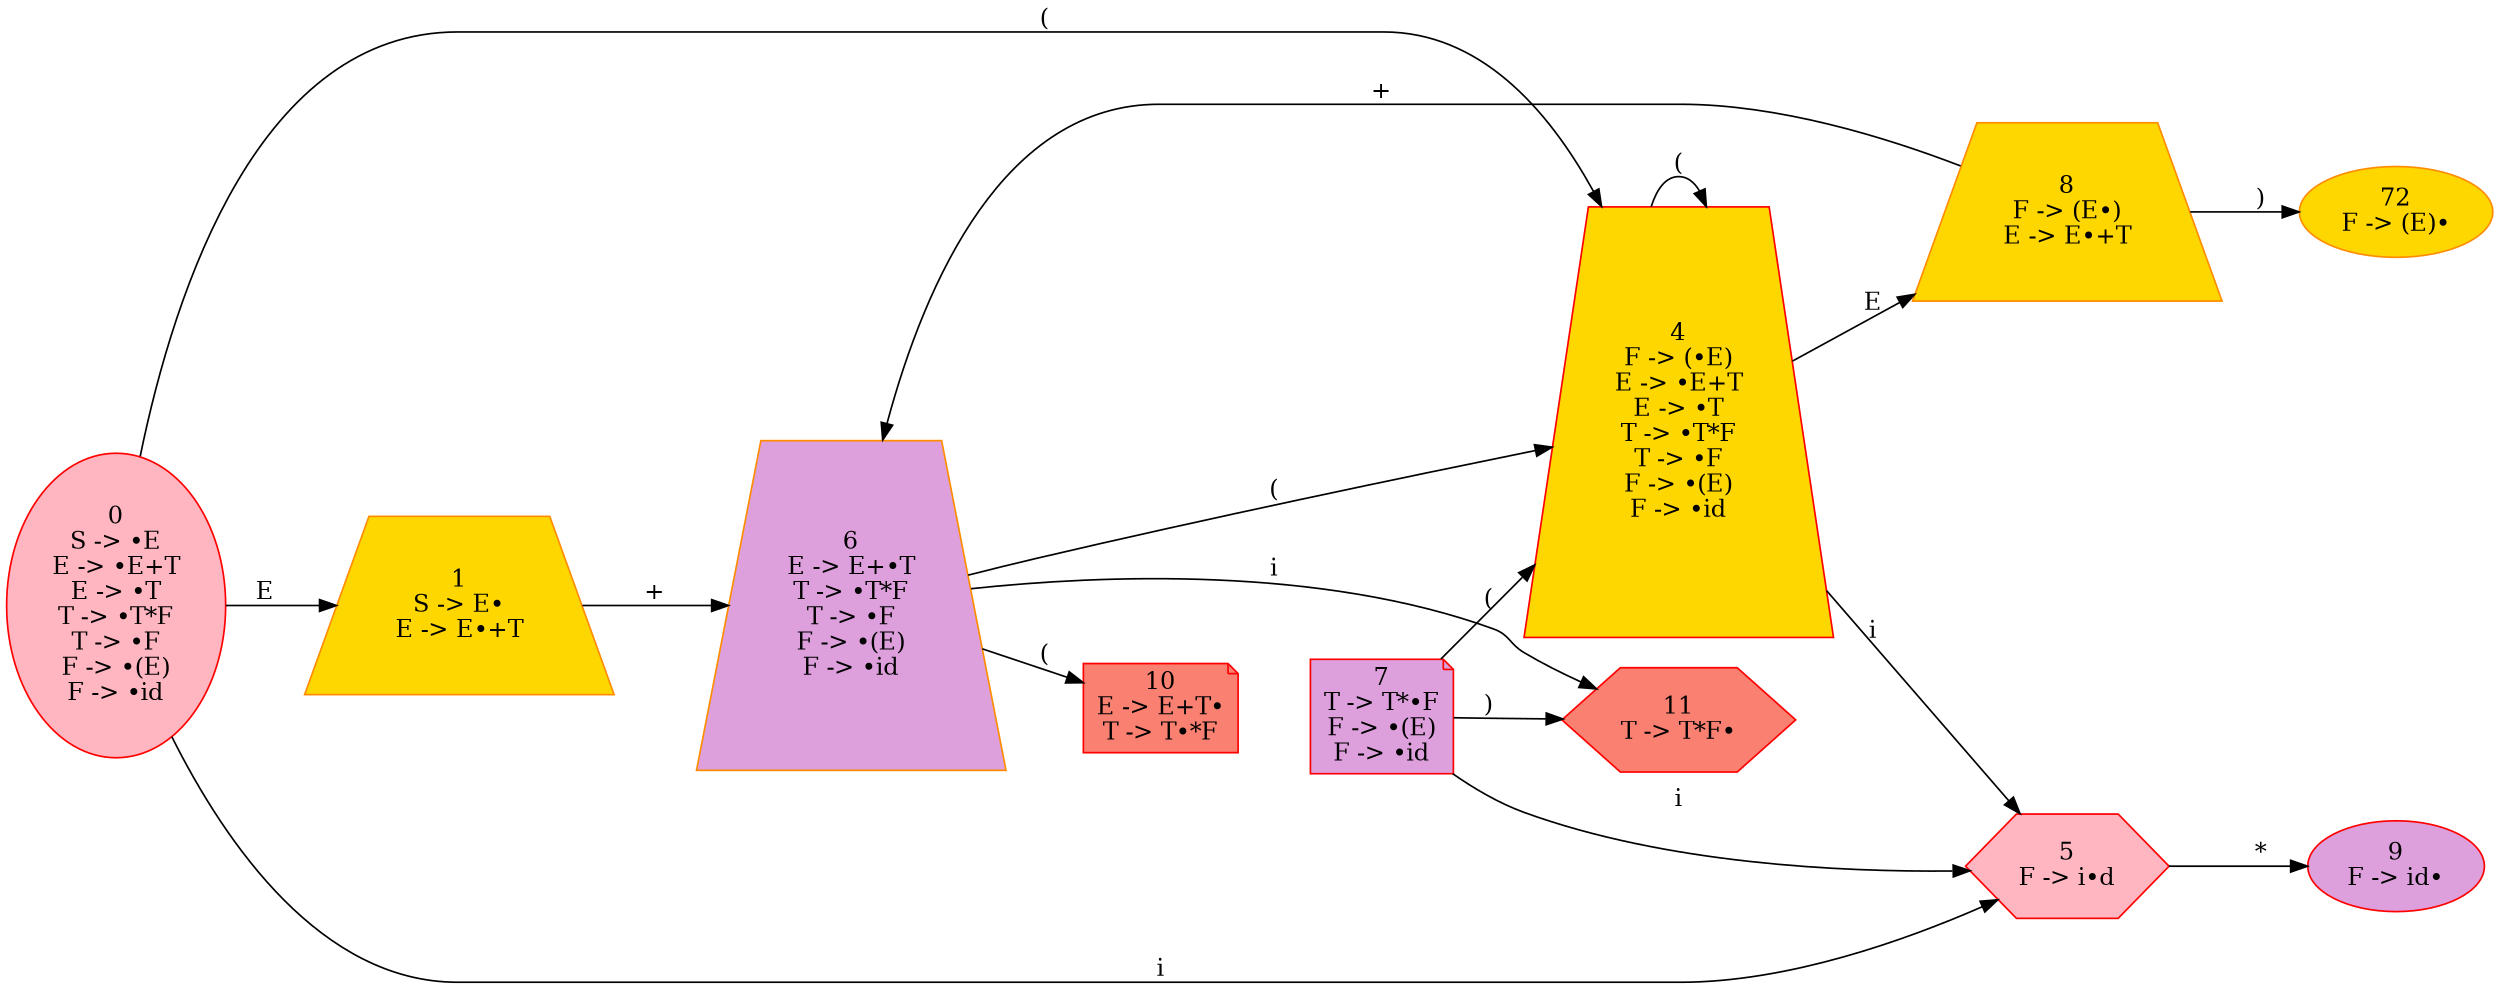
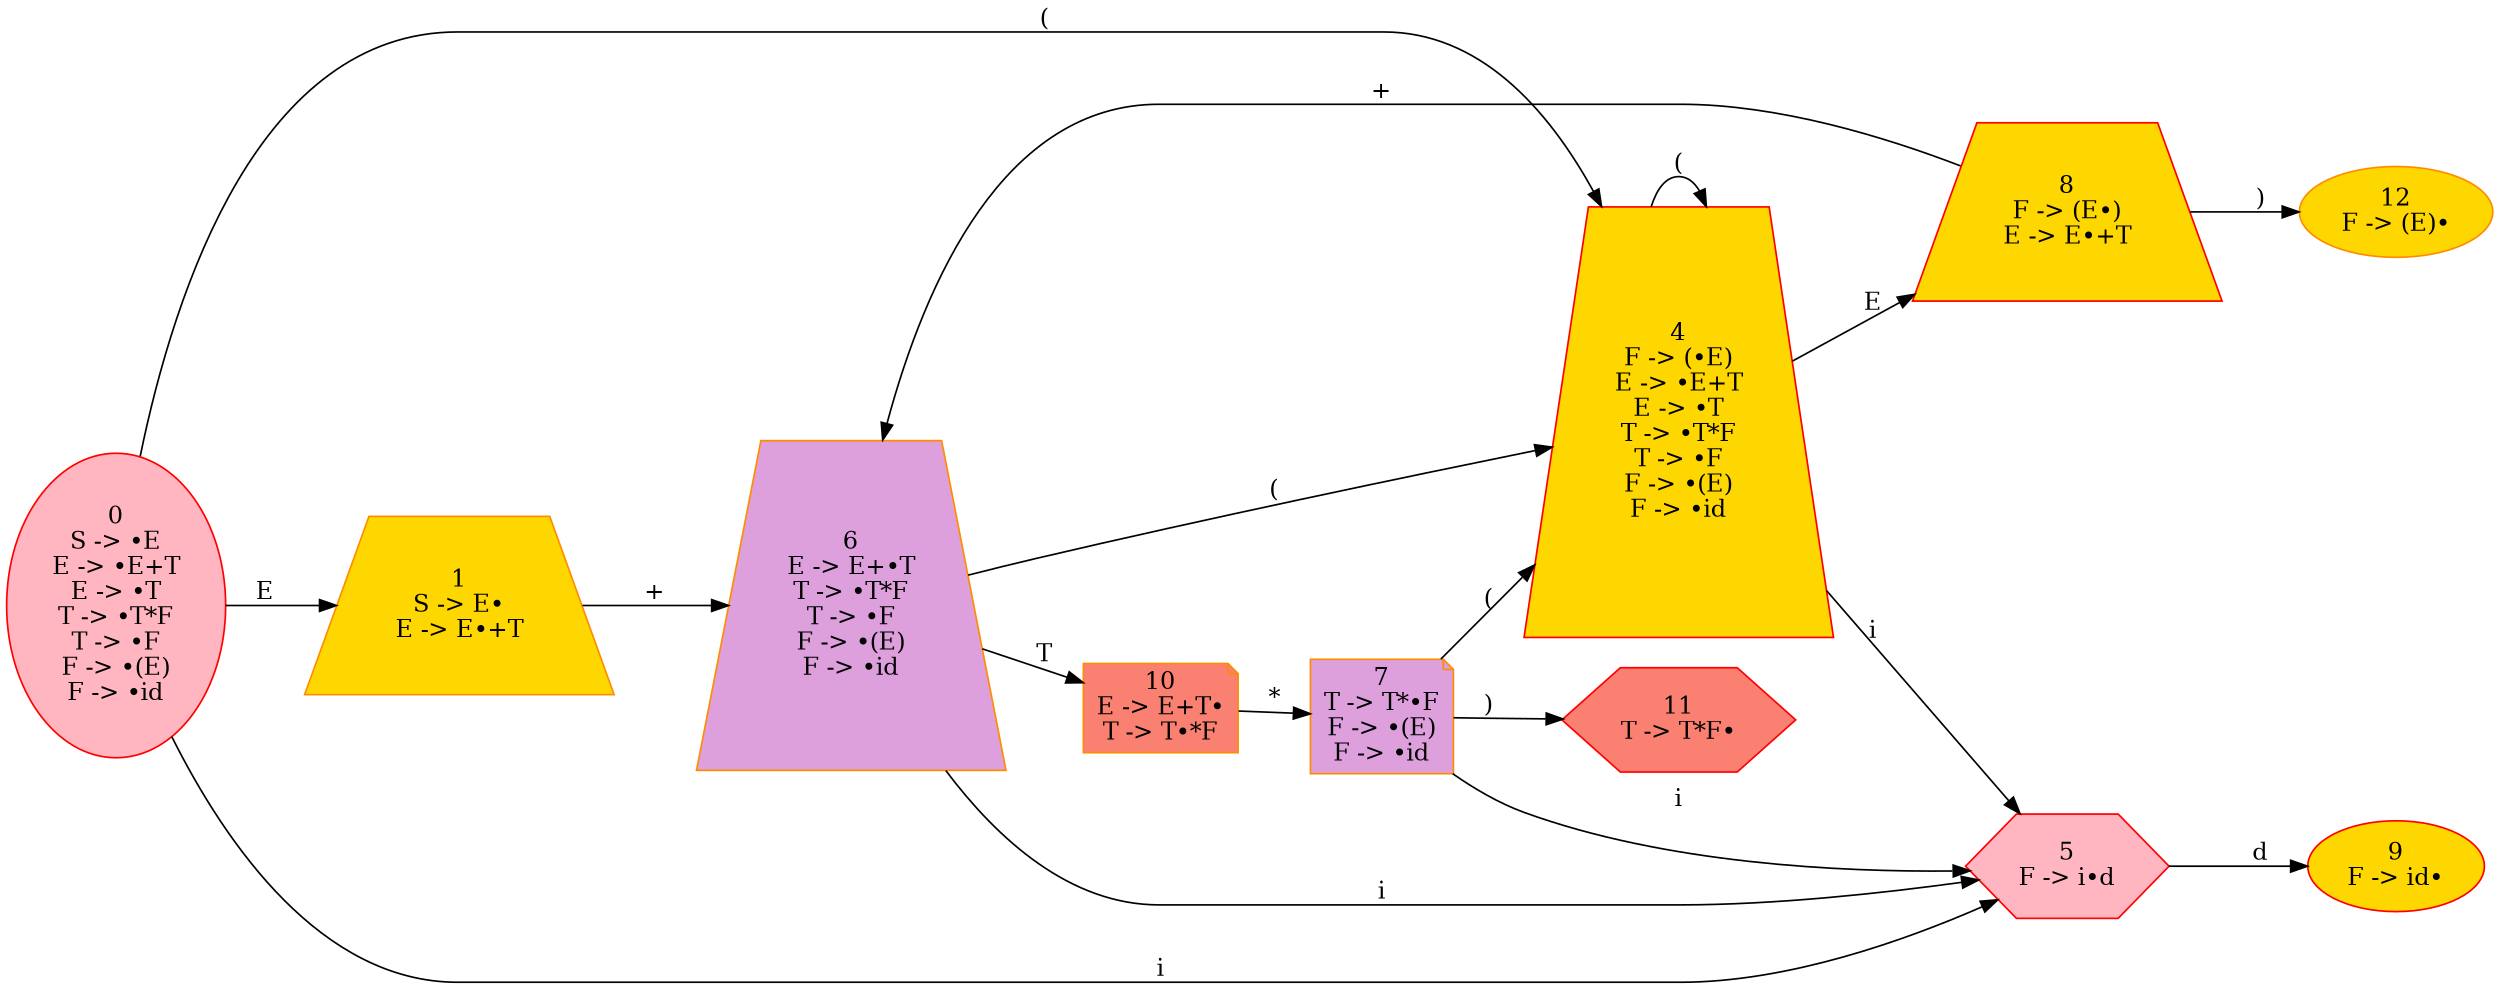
node "8 F -> (E•) E -> E•+T": color darkorange -> red
node "72 F -> (E)•": label "72 F -> (E)•" -> "12 F -> (E)•"
edge "6 E -> E+•T T -> •T*F T -> •F F -> •(E) F -> •id" -> "11 T -> T*F•": now "6 E -> E+•T T -> •T*F T -> •F F -> •(E) F -> •id" -> "5 F -> i•d"
edge "6 E -> E+•T T -> •T*F T -> •F F -> •(E) F -> •id" -> "10 E -> E+T• T -> T•*F": label "(" -> "T"
node "10 E -> E+T• T -> T•*F": color red -> darkorange
edge "10 E -> E+T• T -> T•*F" -> "7 T -> T*•F F -> •(E) F -> •id": added, label "*"
node "7 T -> T*•F F -> •(E) F -> •id": color red -> darkorange
edge "5 F -> i•d" -> "9 F -> id•": label "*" -> "d"
node "9 F -> id•": fillcolor plum -> gold
